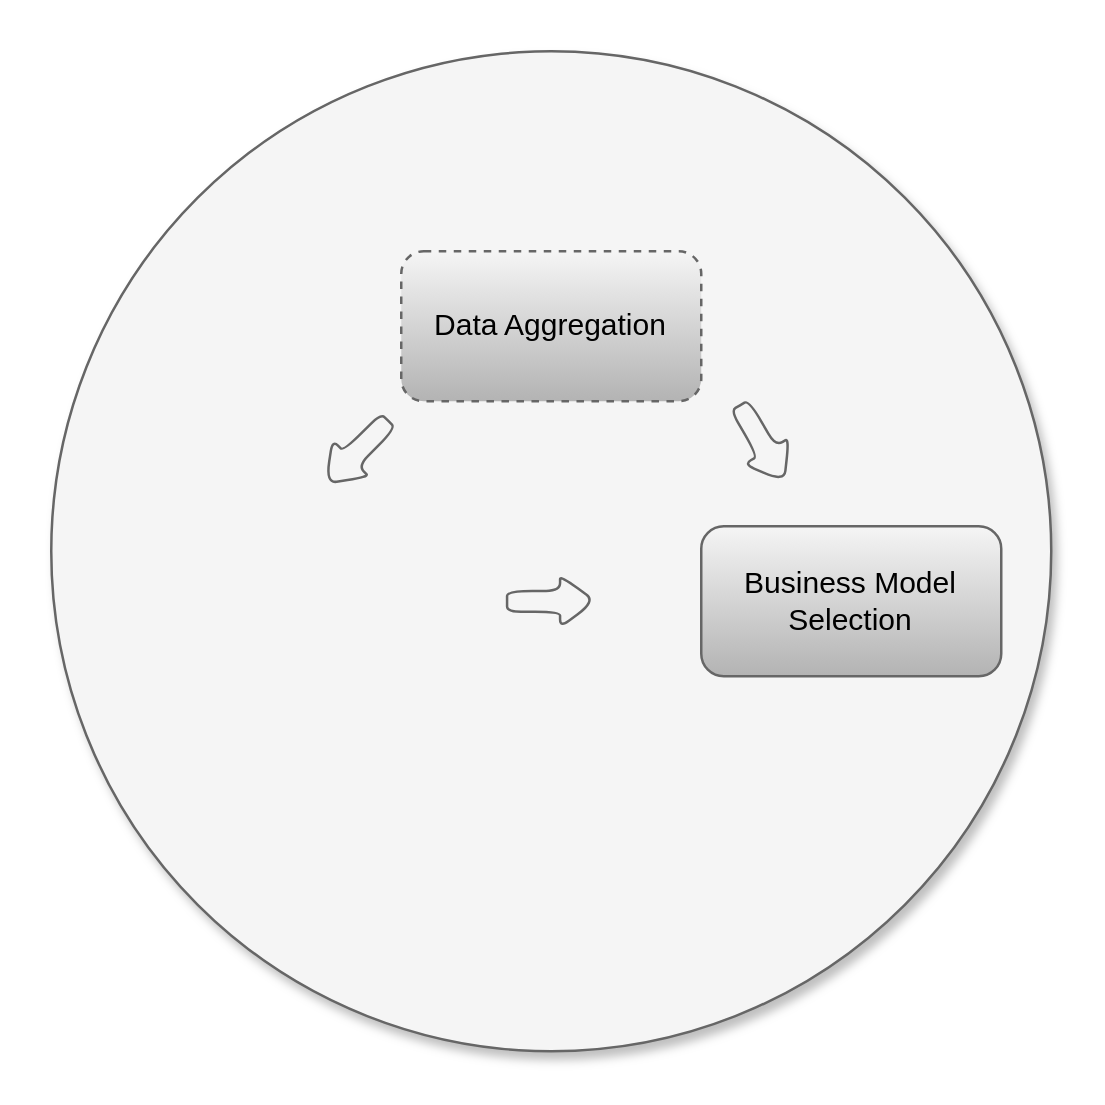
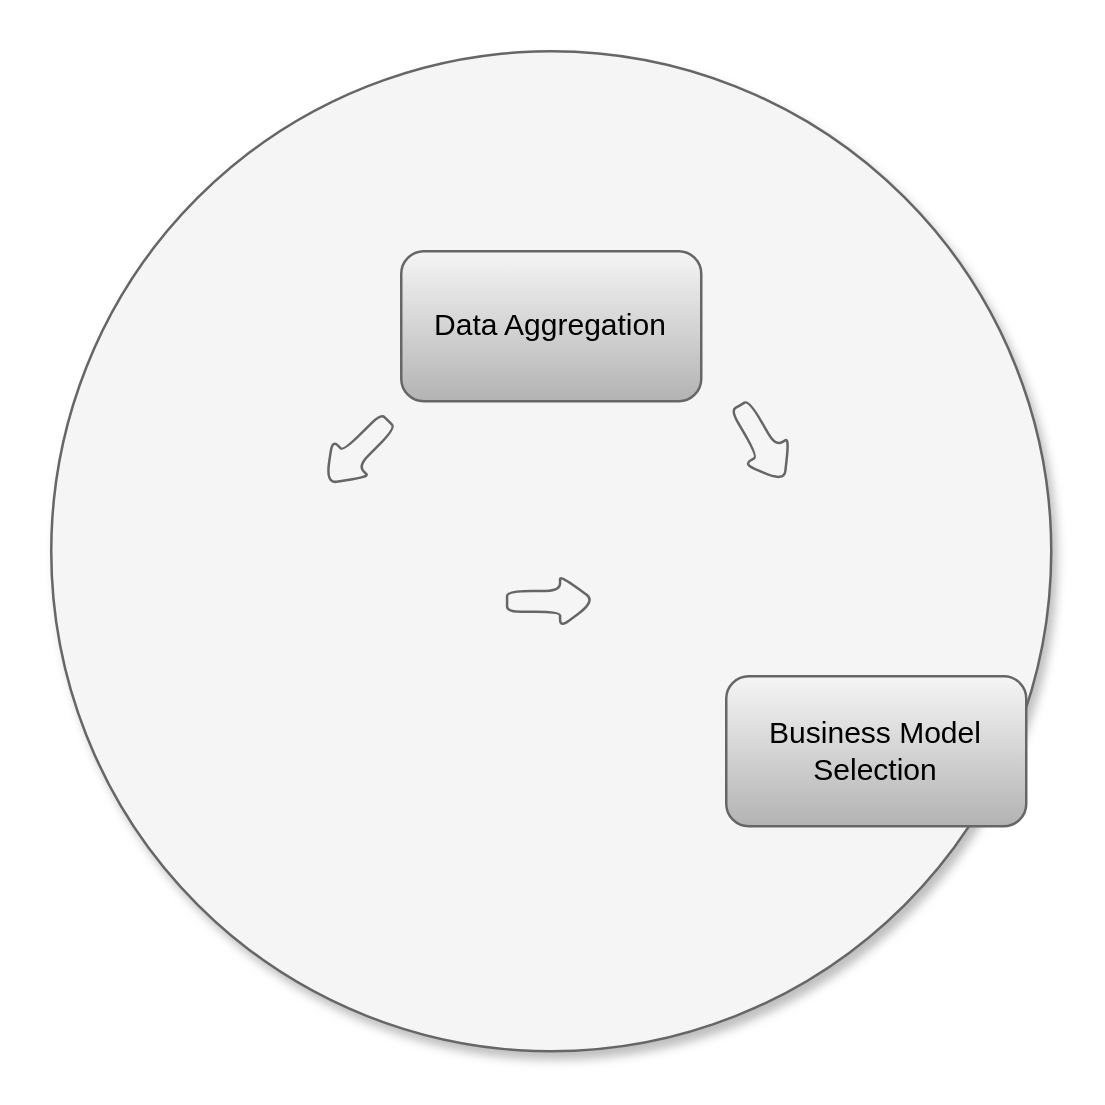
node "Data Aggregation": style dashed -> solid
node "Business Model Selection": moved (851, 601) -> (876, 751)
